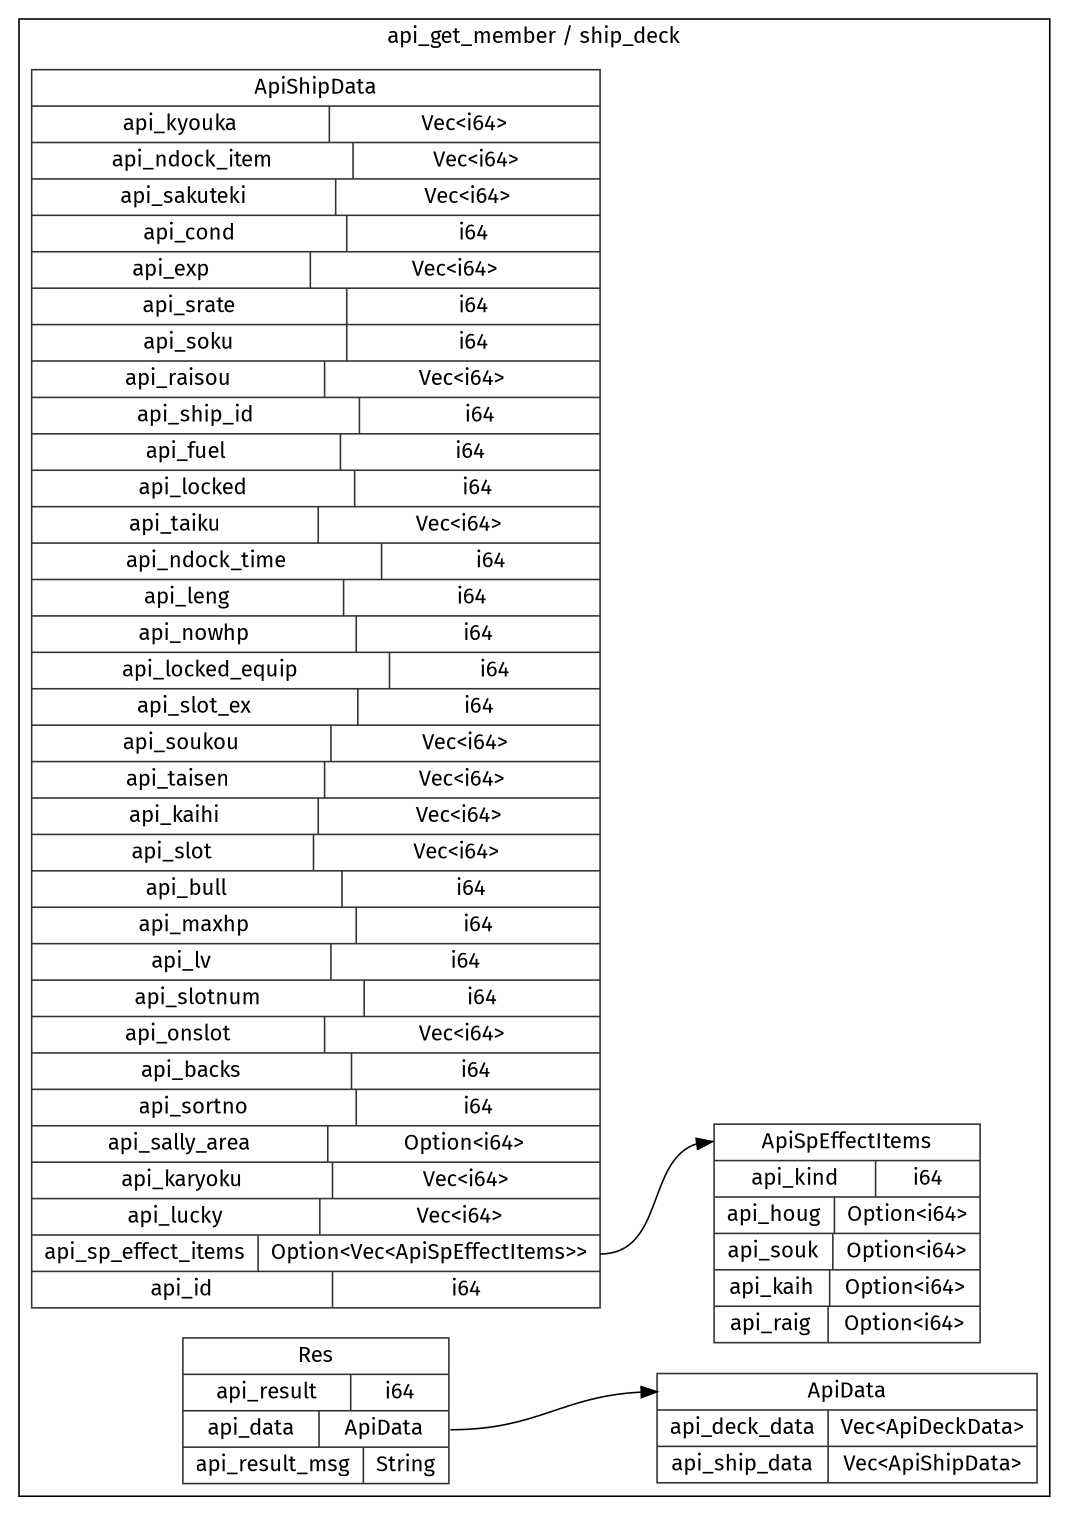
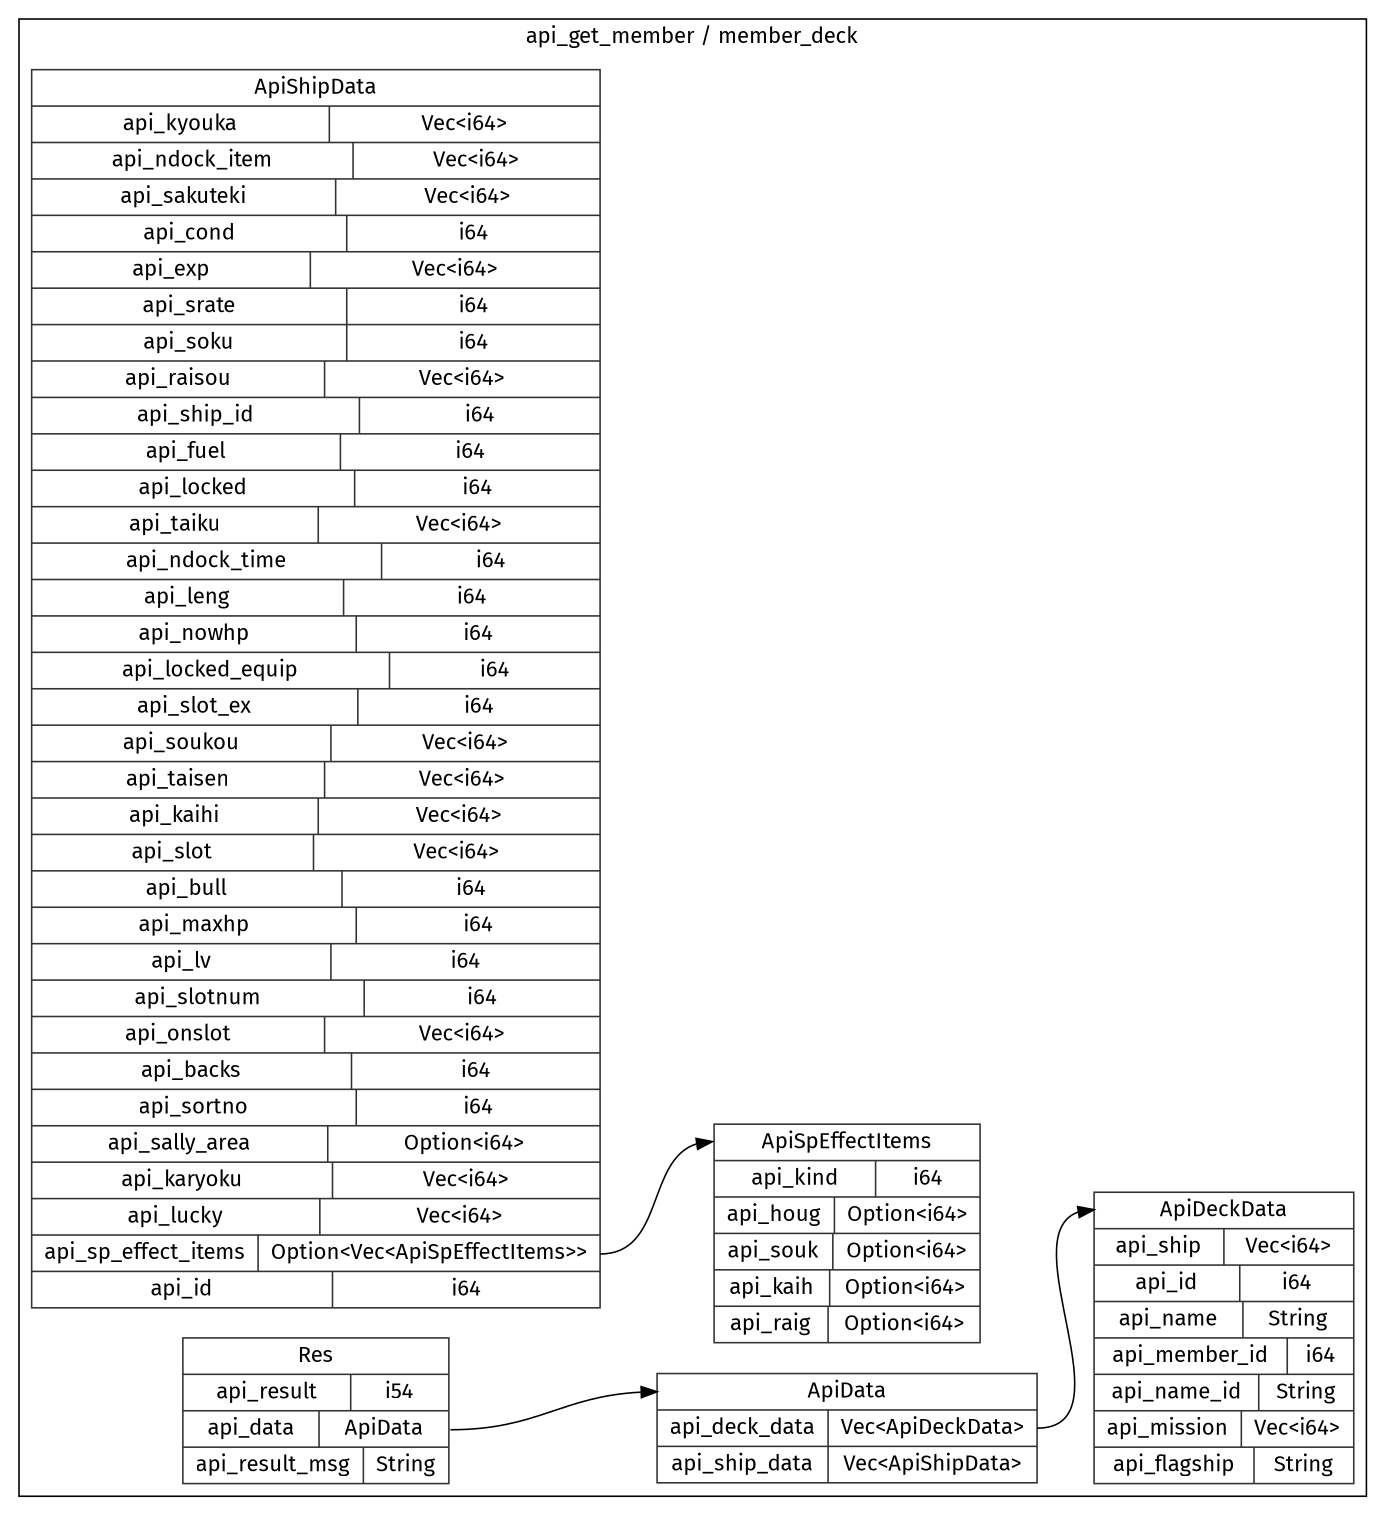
cluster "api_get_member / ship_deck": label "api_get_member / ship_deck" -> "api_get_member / member_deck"
node "ApiDeckData": added
node "Res": text "i64" -> "i54"
